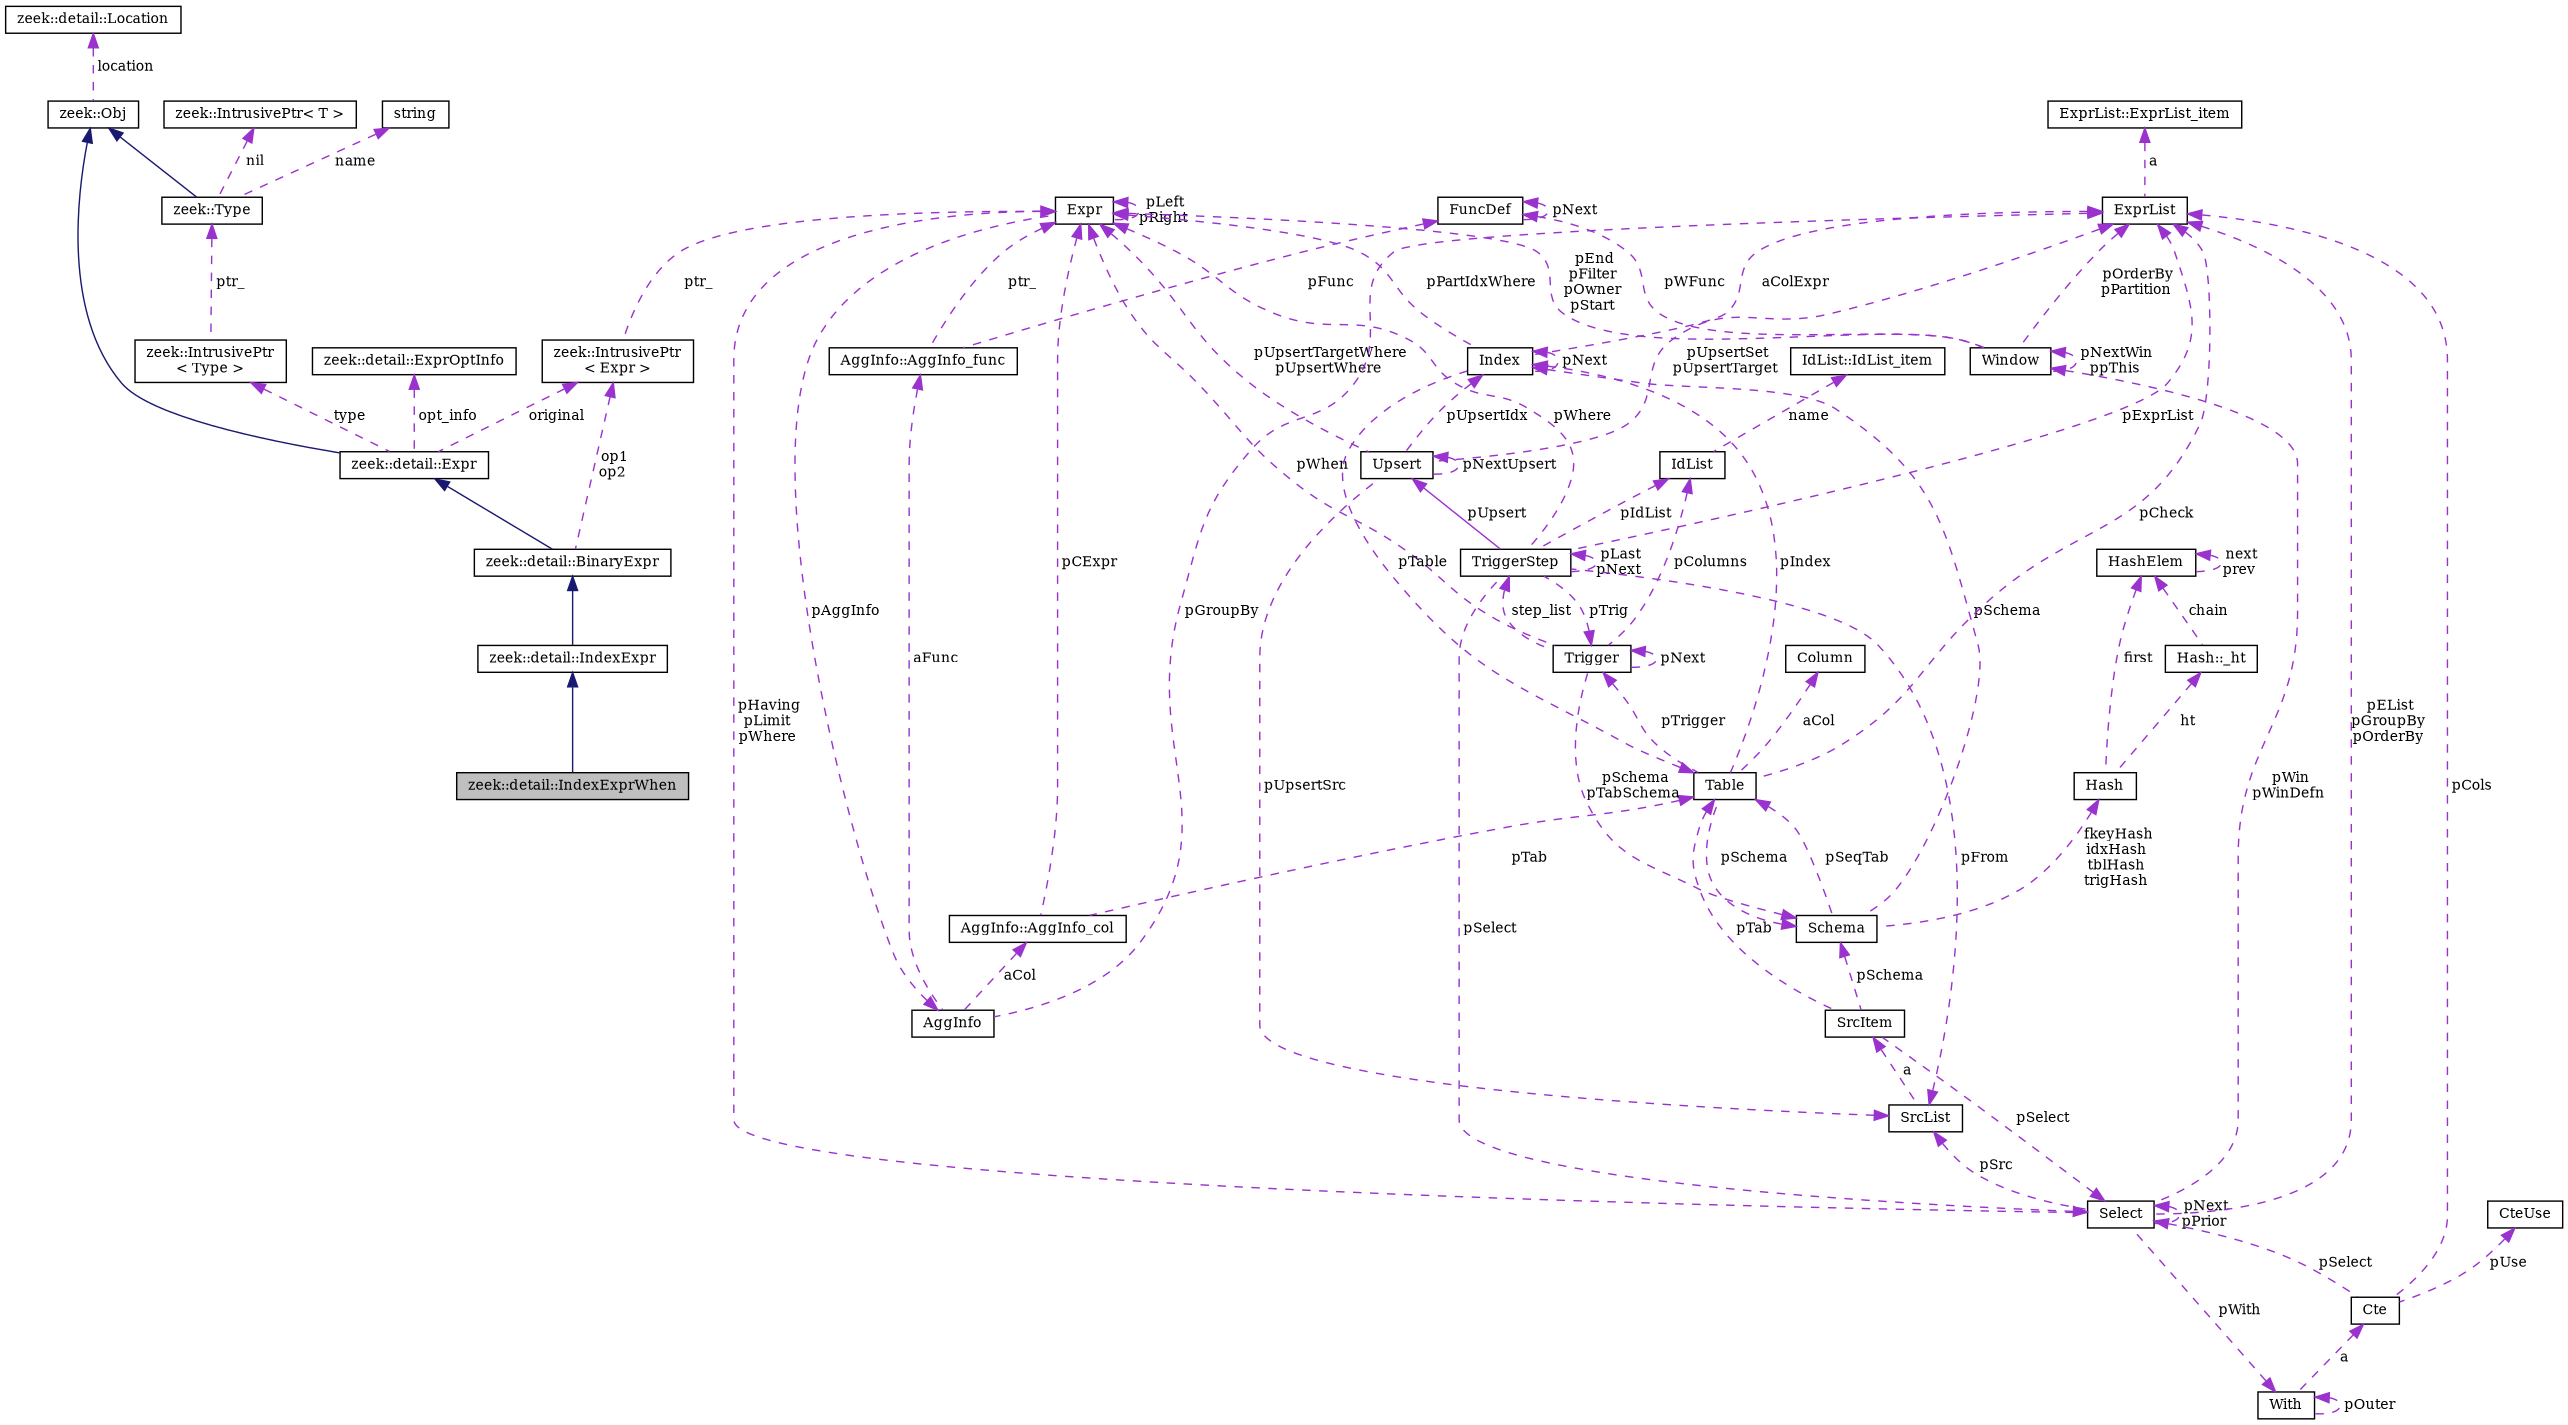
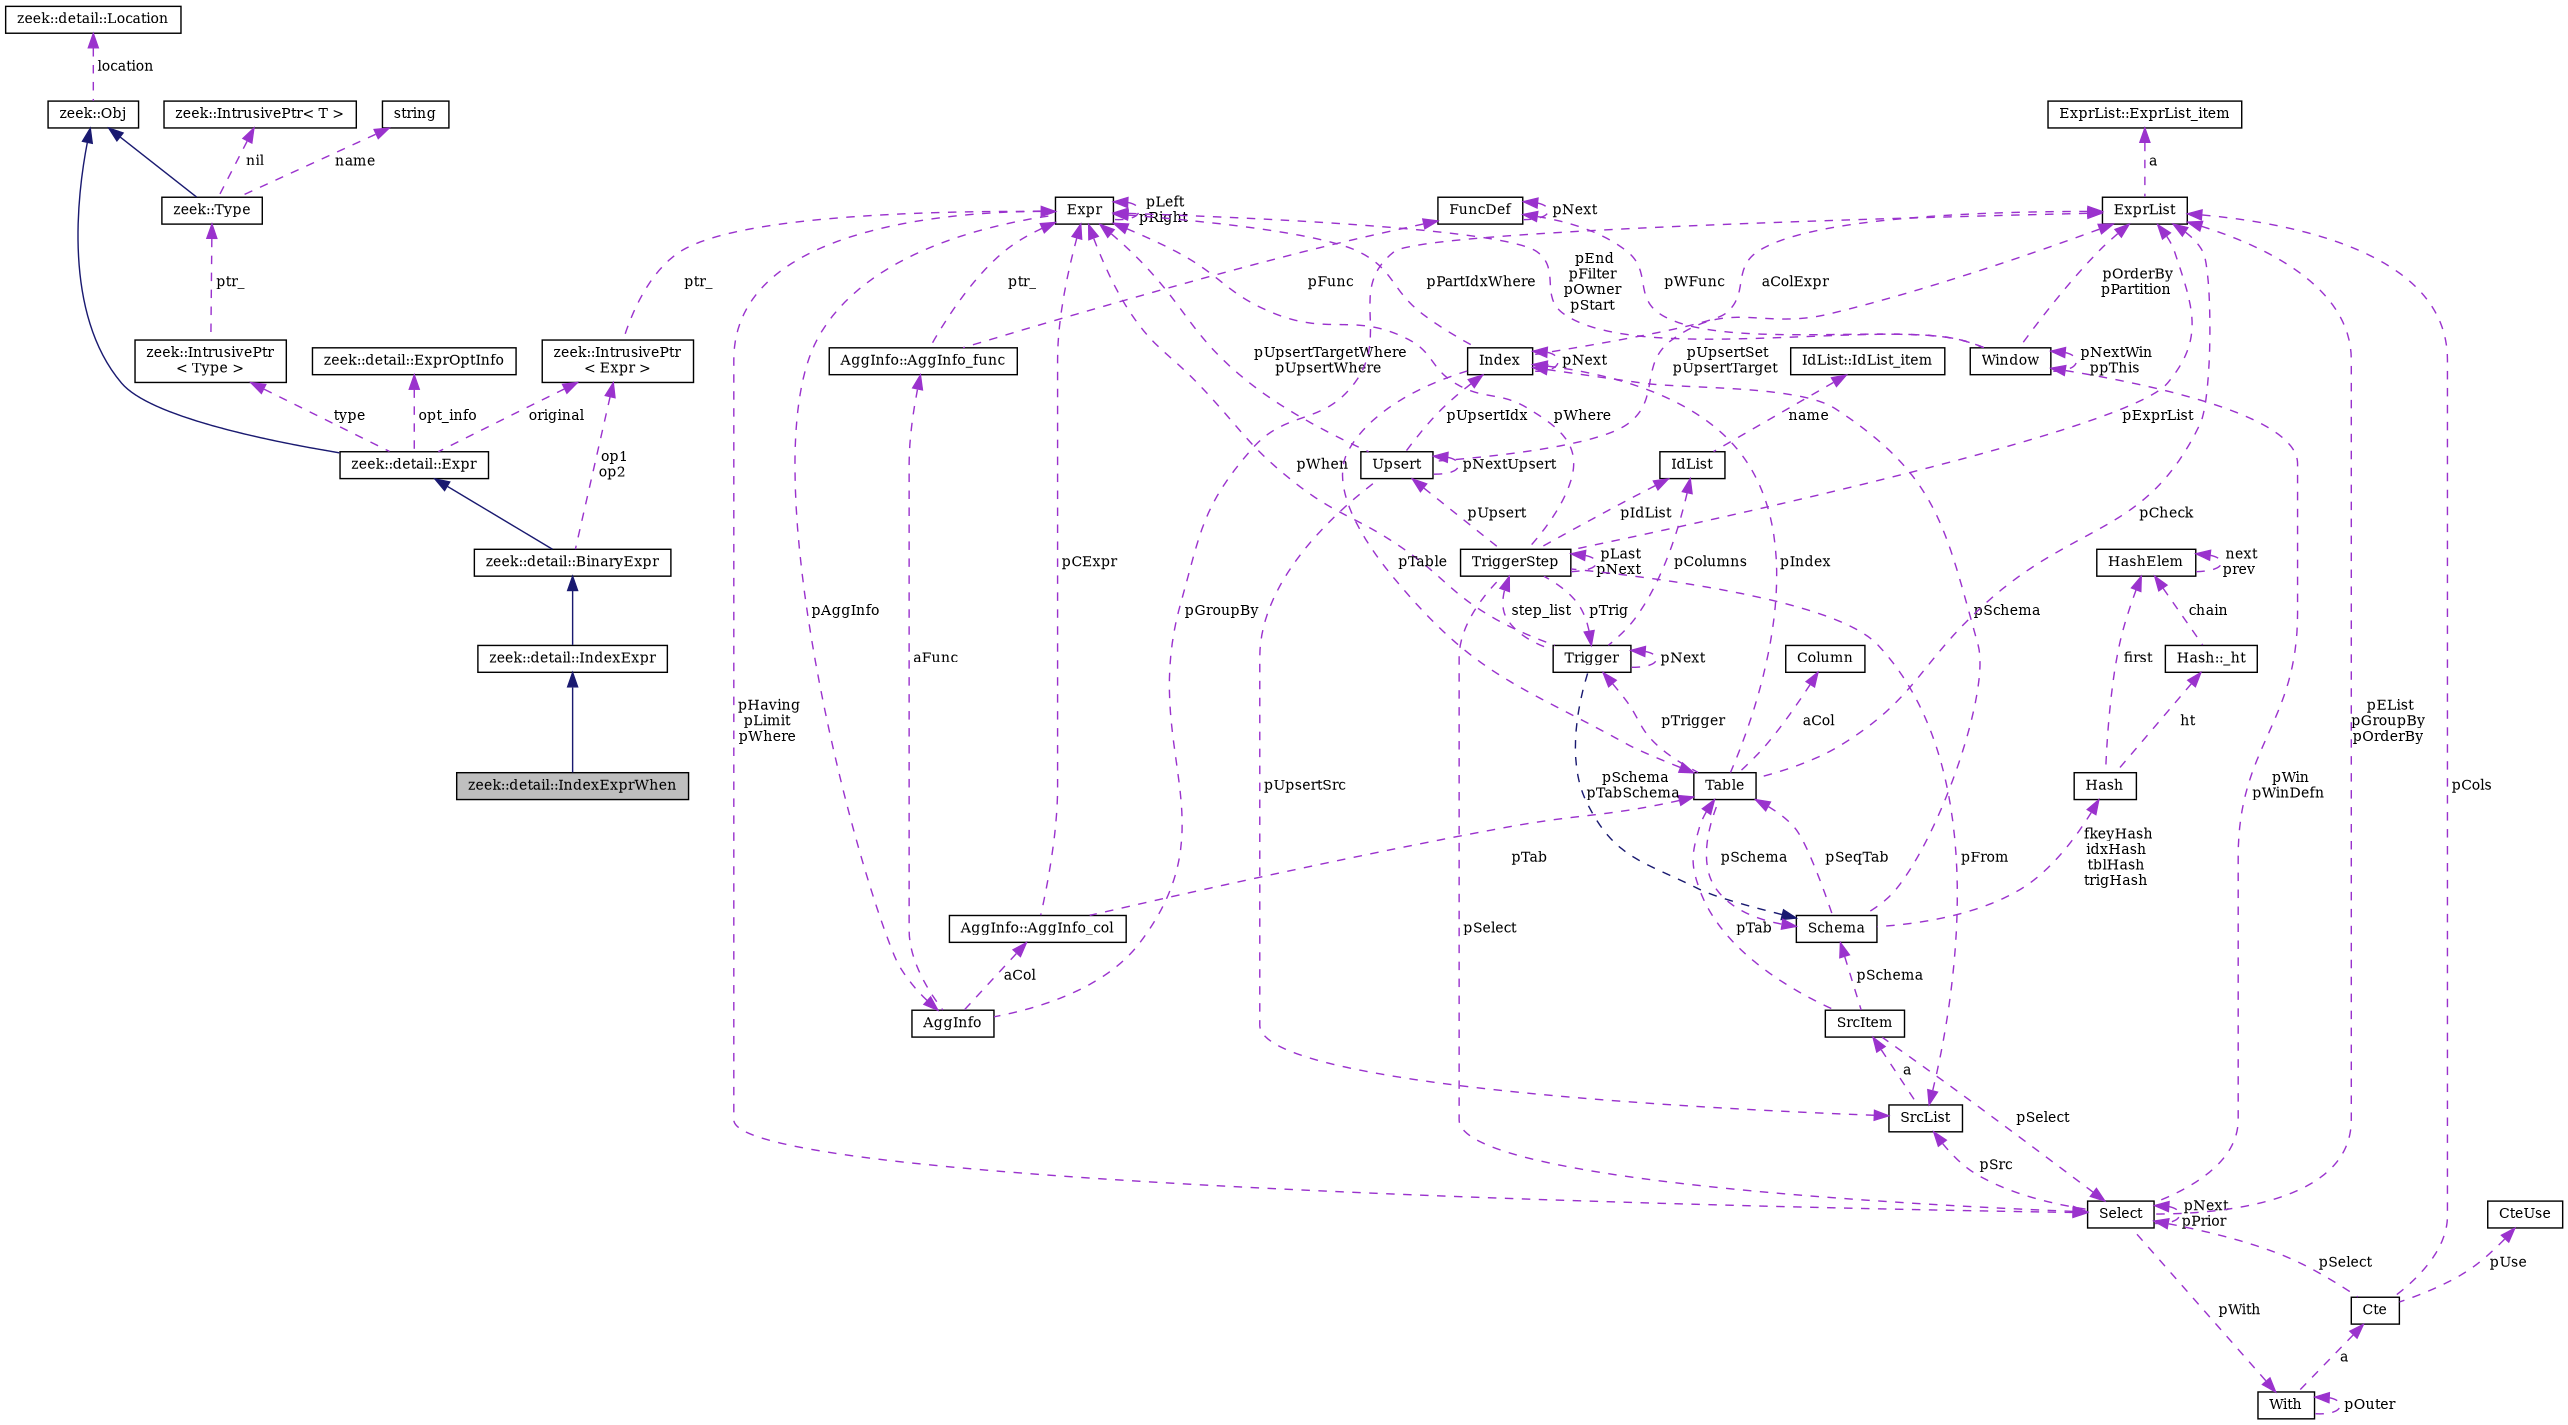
edge "TriggerStep" -> "Upsert": style solid -> dashed
edge "Trigger" -> "Schema": color darkorchid3 -> midnightblue
edge "Select" -> "Expr": reversed
